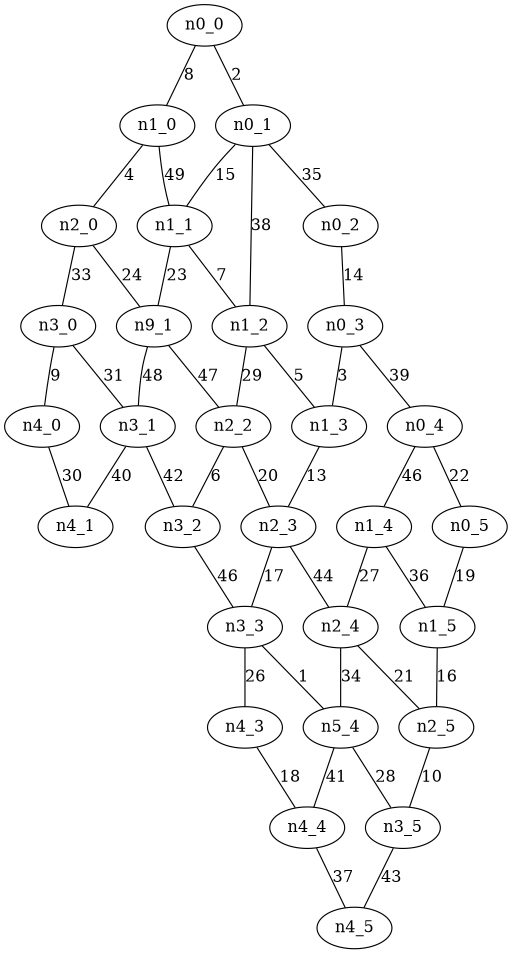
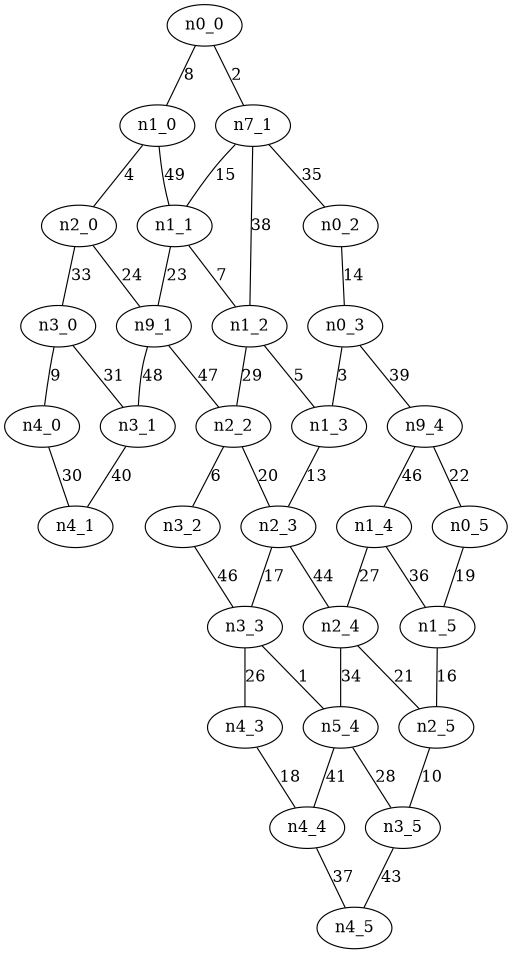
node "n0_1": label "n0_1" -> "n7_1"
node "n0_4": label "n0_4" -> "n9_4"
edge "n3_1" -- "n3_2": removed, label "42"
